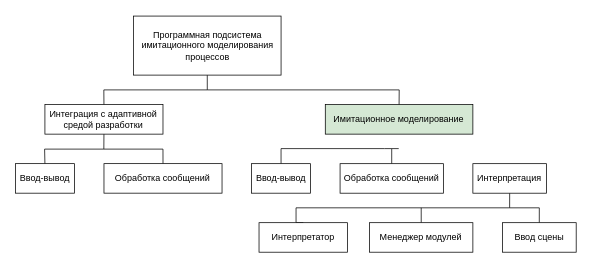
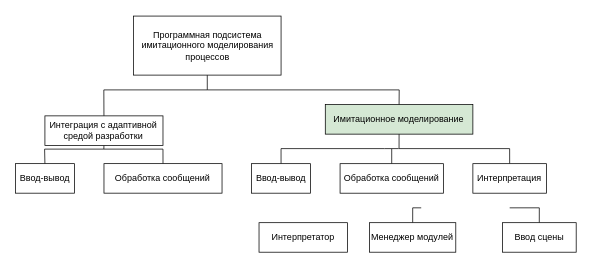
node "Интеграция с адаптивной средой разработки": moved (104, 119) -> (104, 130)
edge "Имитационное моделирование" -- "Интерпретация": added
edge "Интерпретация" -- "Интерпретатор": removed
node "Менеджер модулей": size 103x30 -> 86x30
